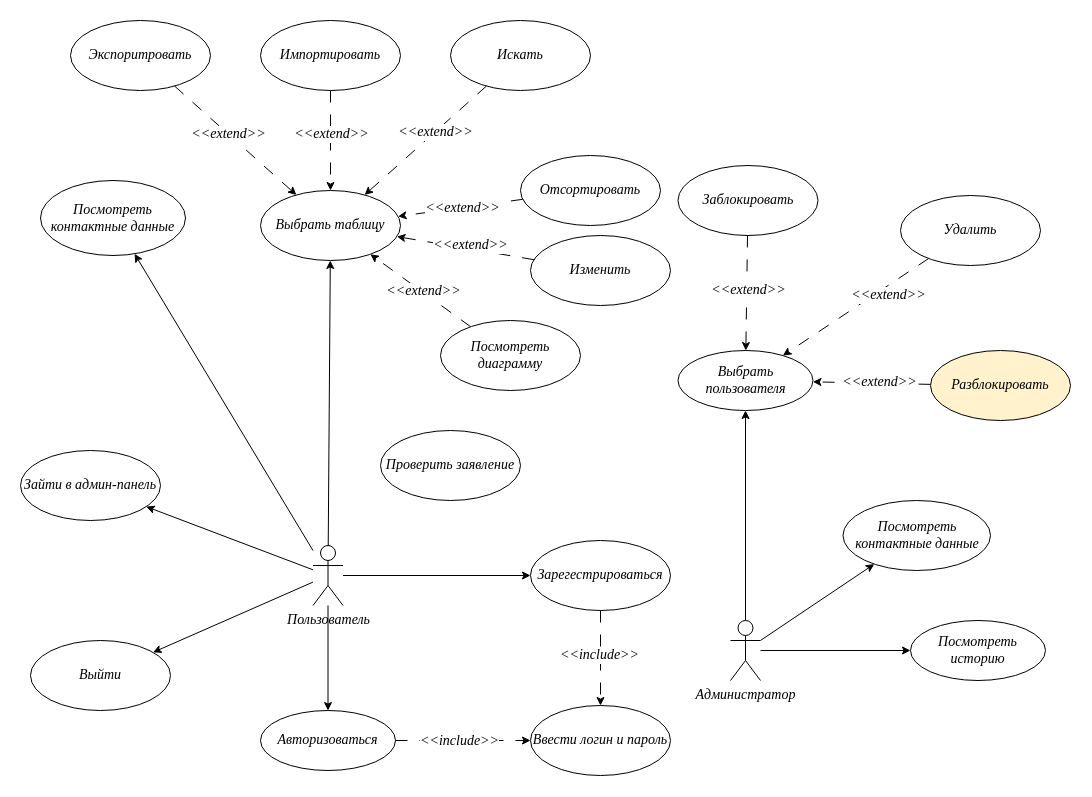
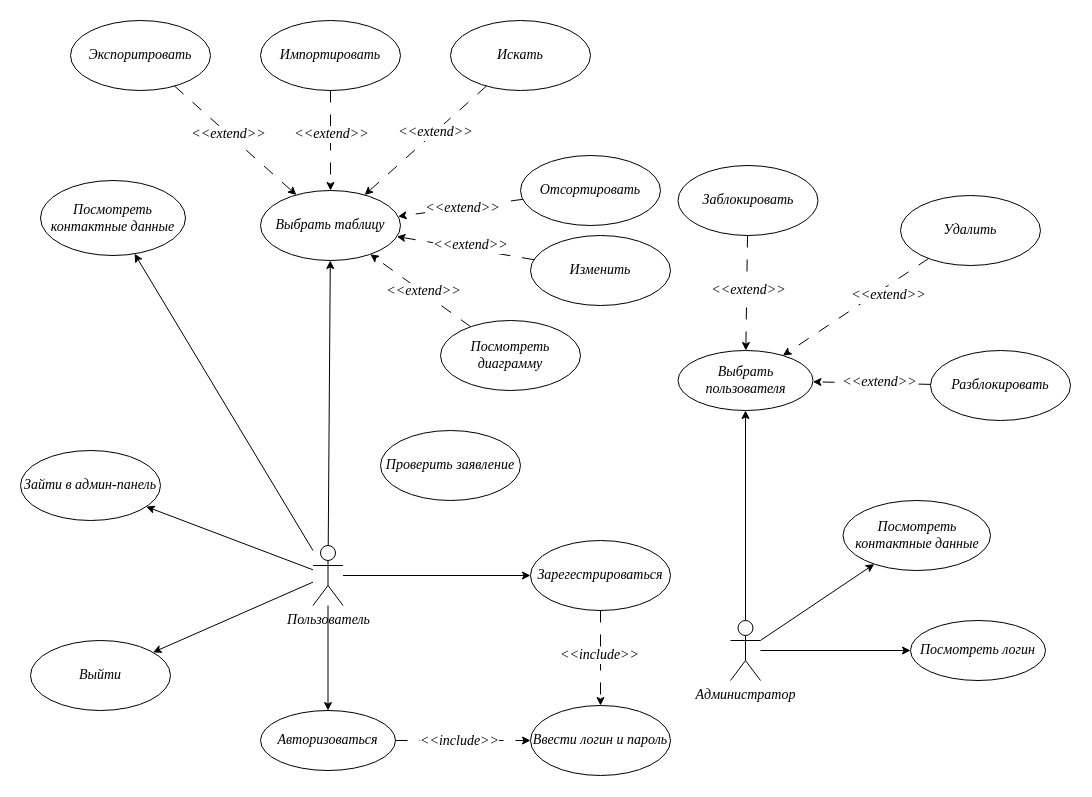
node "Разблокировать": fillcolor #fff2cc -> #ffffff
node "Посмотреть историю": label "Посмотреть историю" -> "Посмотреть логин"
